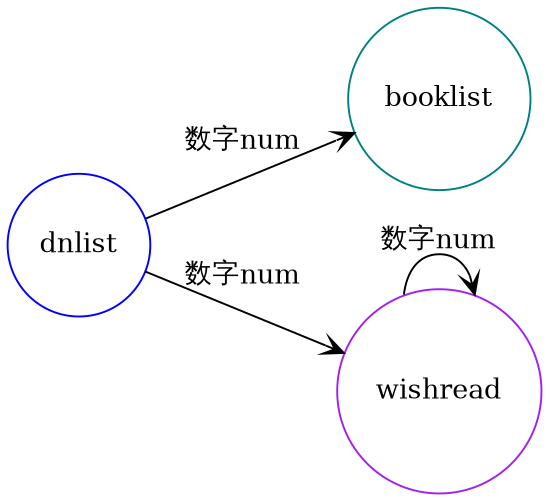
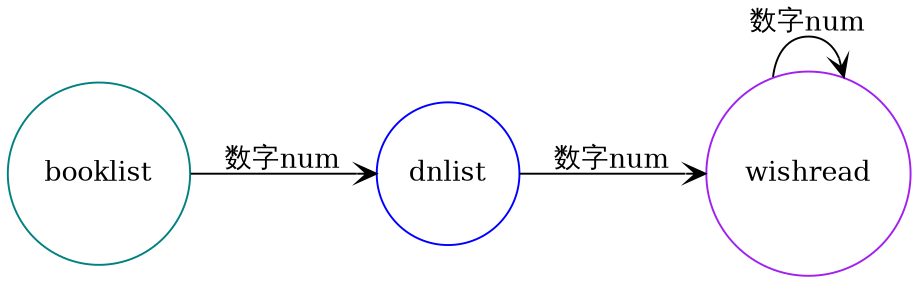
edge "dnlist" -> "booklist": reversed
